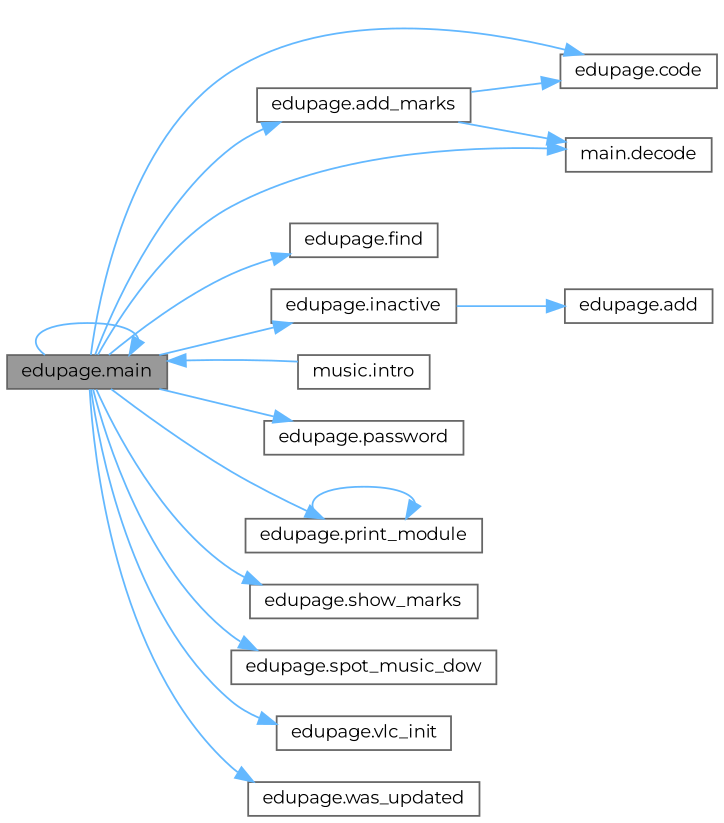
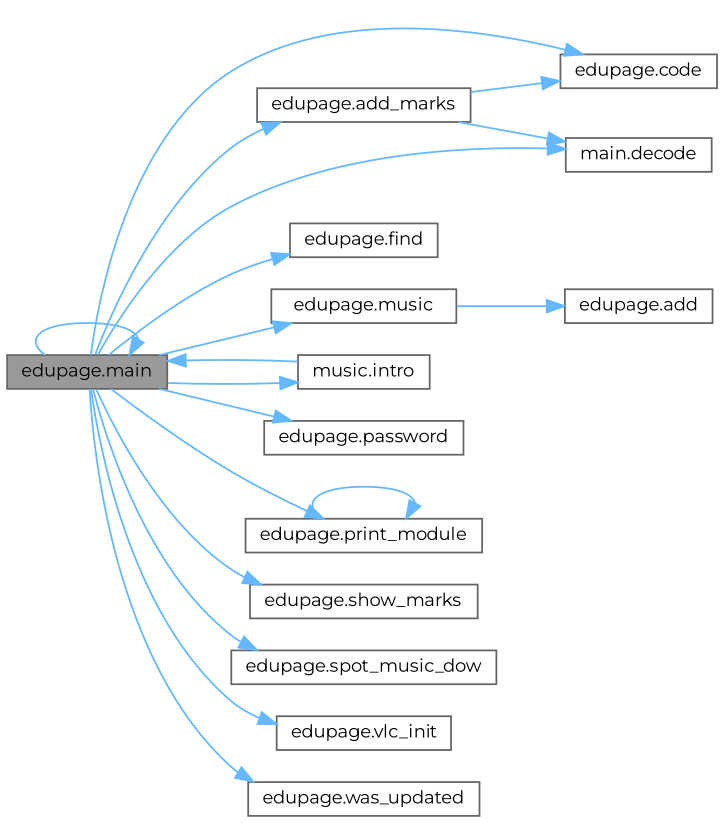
node "edupage.inactive": label "edupage.inactive" -> "edupage.music"
edge "edupage.main" -> "music.intro": added
